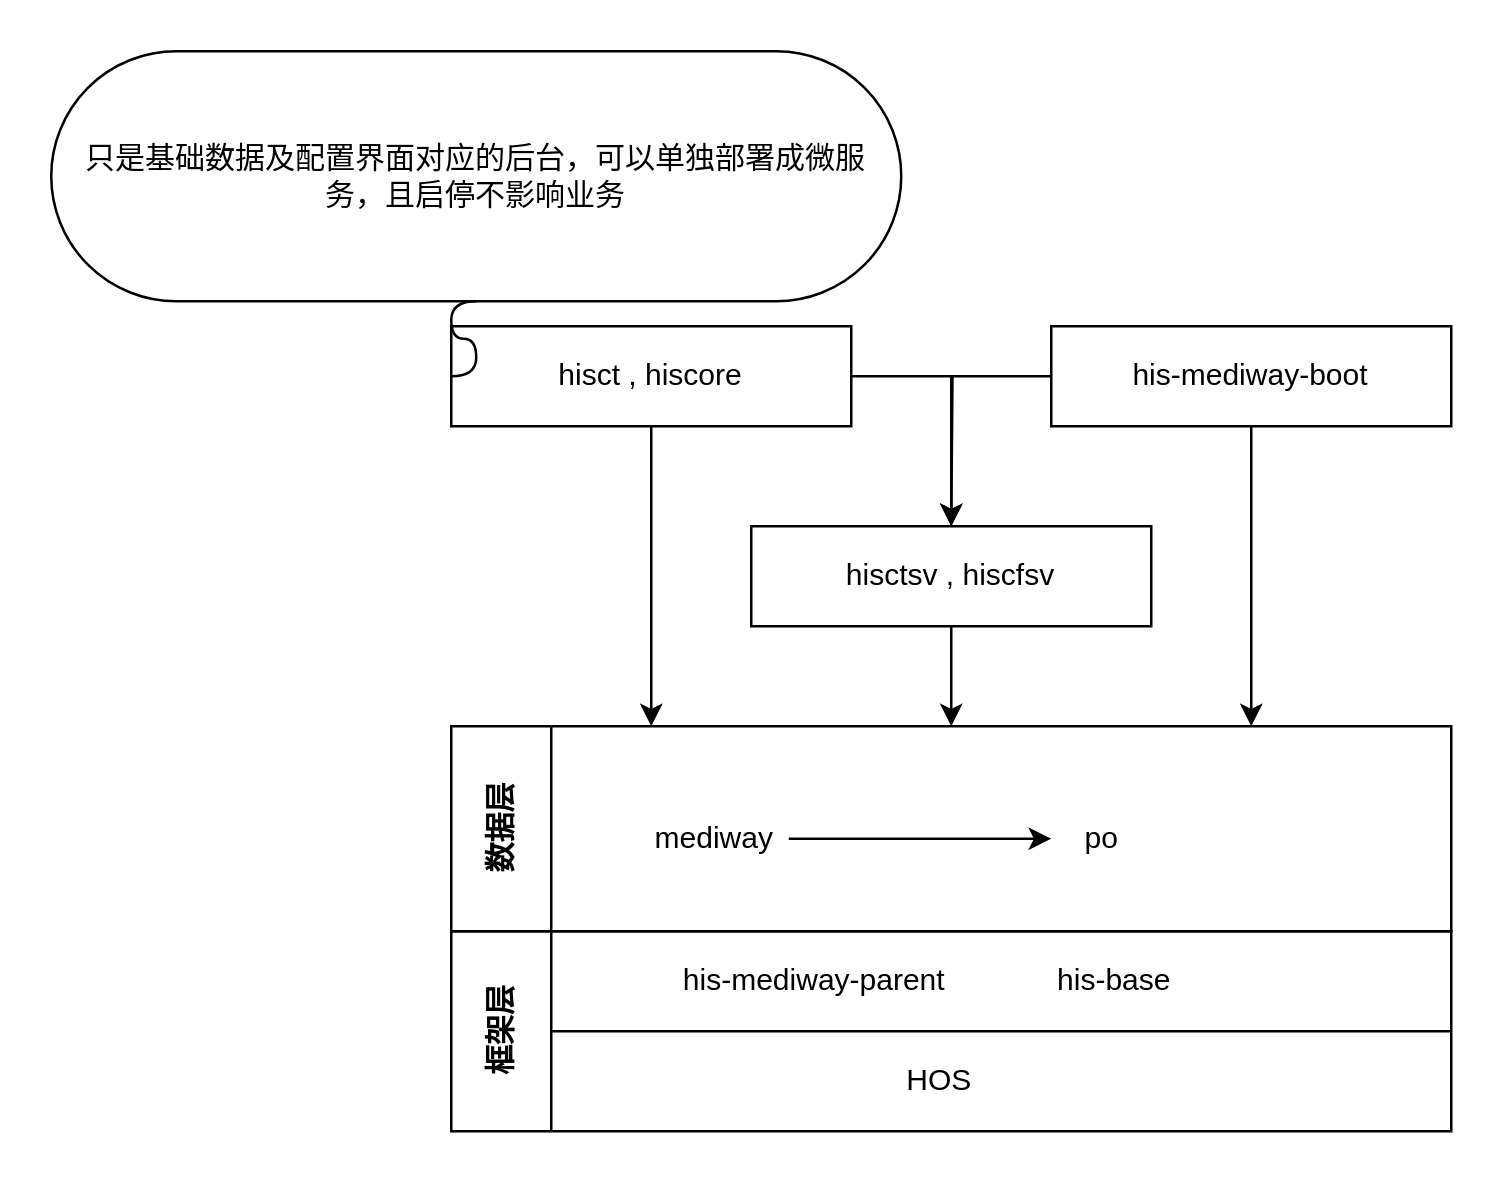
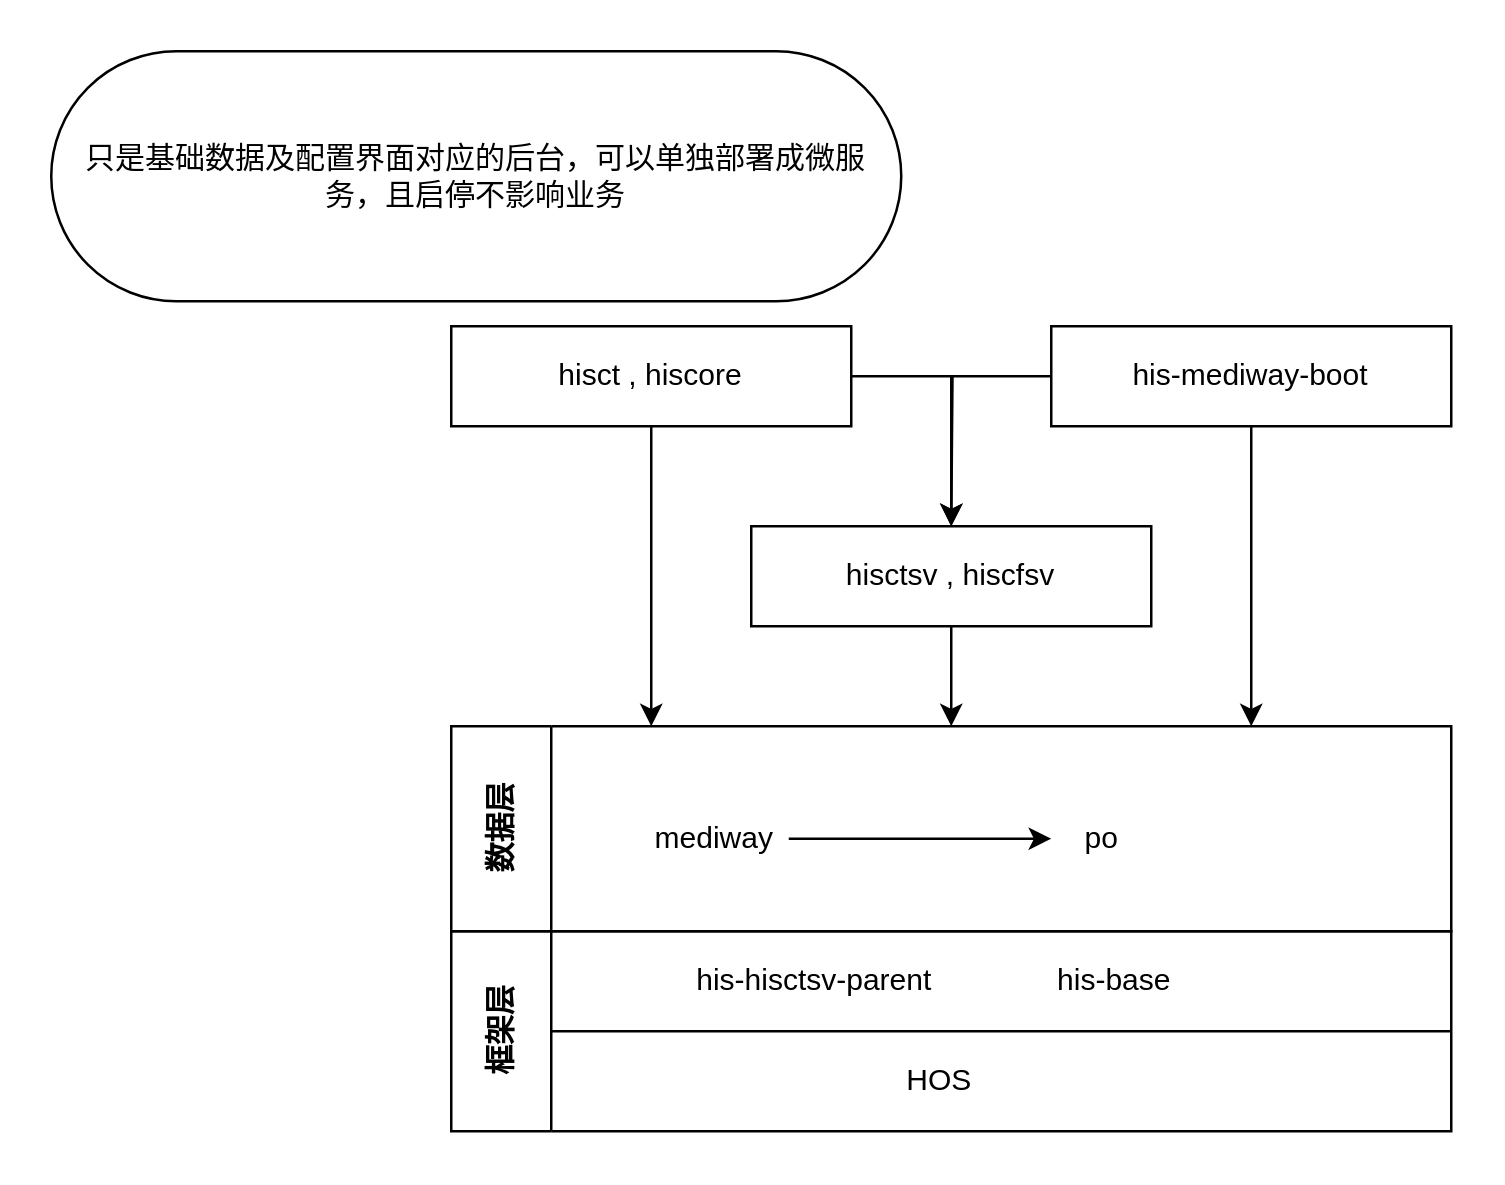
edge "只是基础数据及配置界面对应的后台，可以单独部署成微服务，且启停不影响业务" -- "hisct , hiscore": removed
node "his-mediway-parent": label "his-mediway-parent" -> "his-hisctsv-parent"
